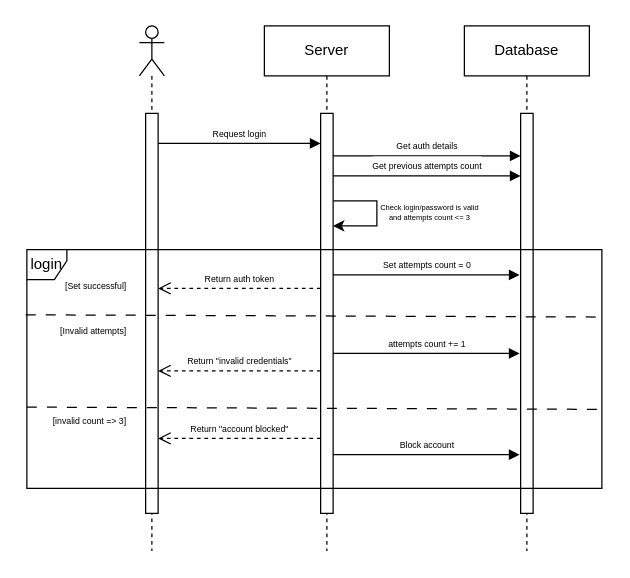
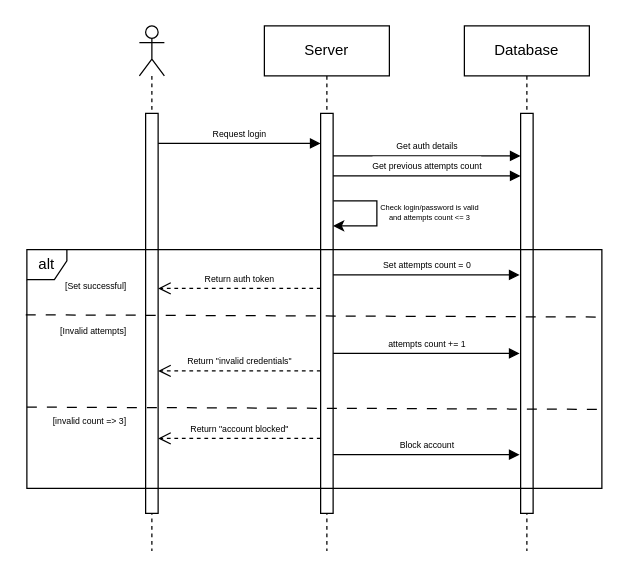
node "login": label "login" -> "alt"
